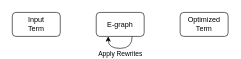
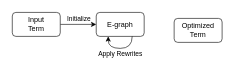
edge "Input Term" -> "E-graph": added, label "Initialize"
node "Optimized Term": moved (204, 24) -> (198, 30)
